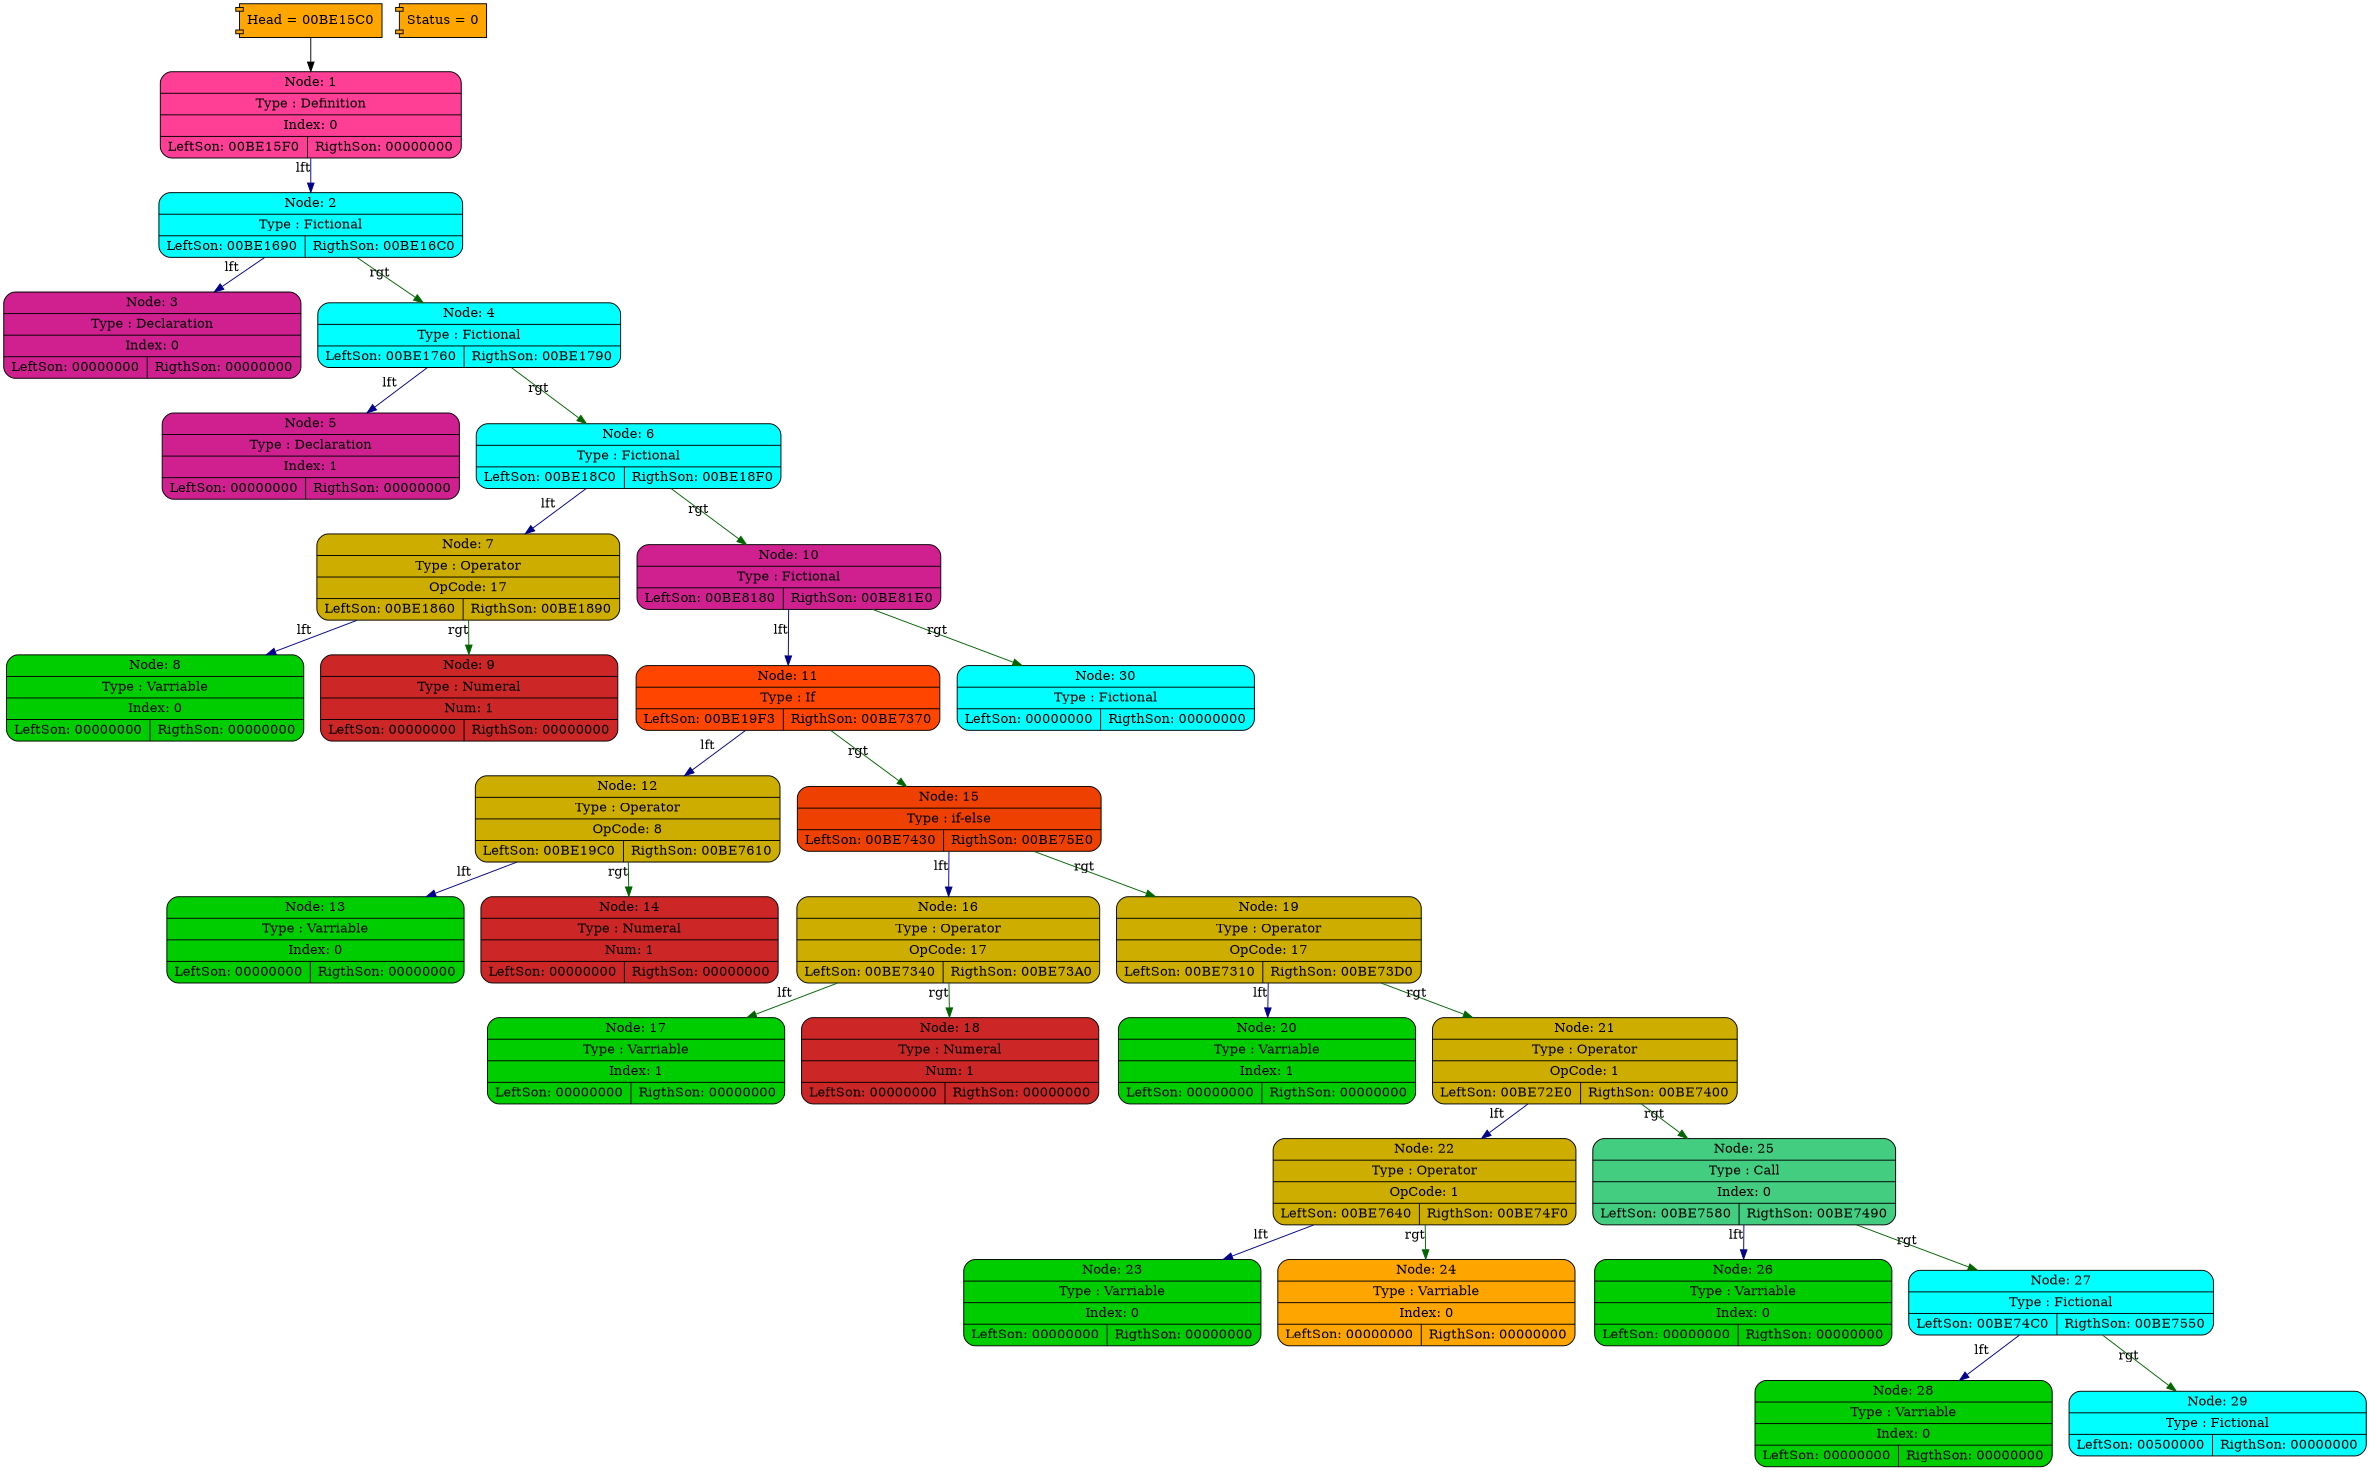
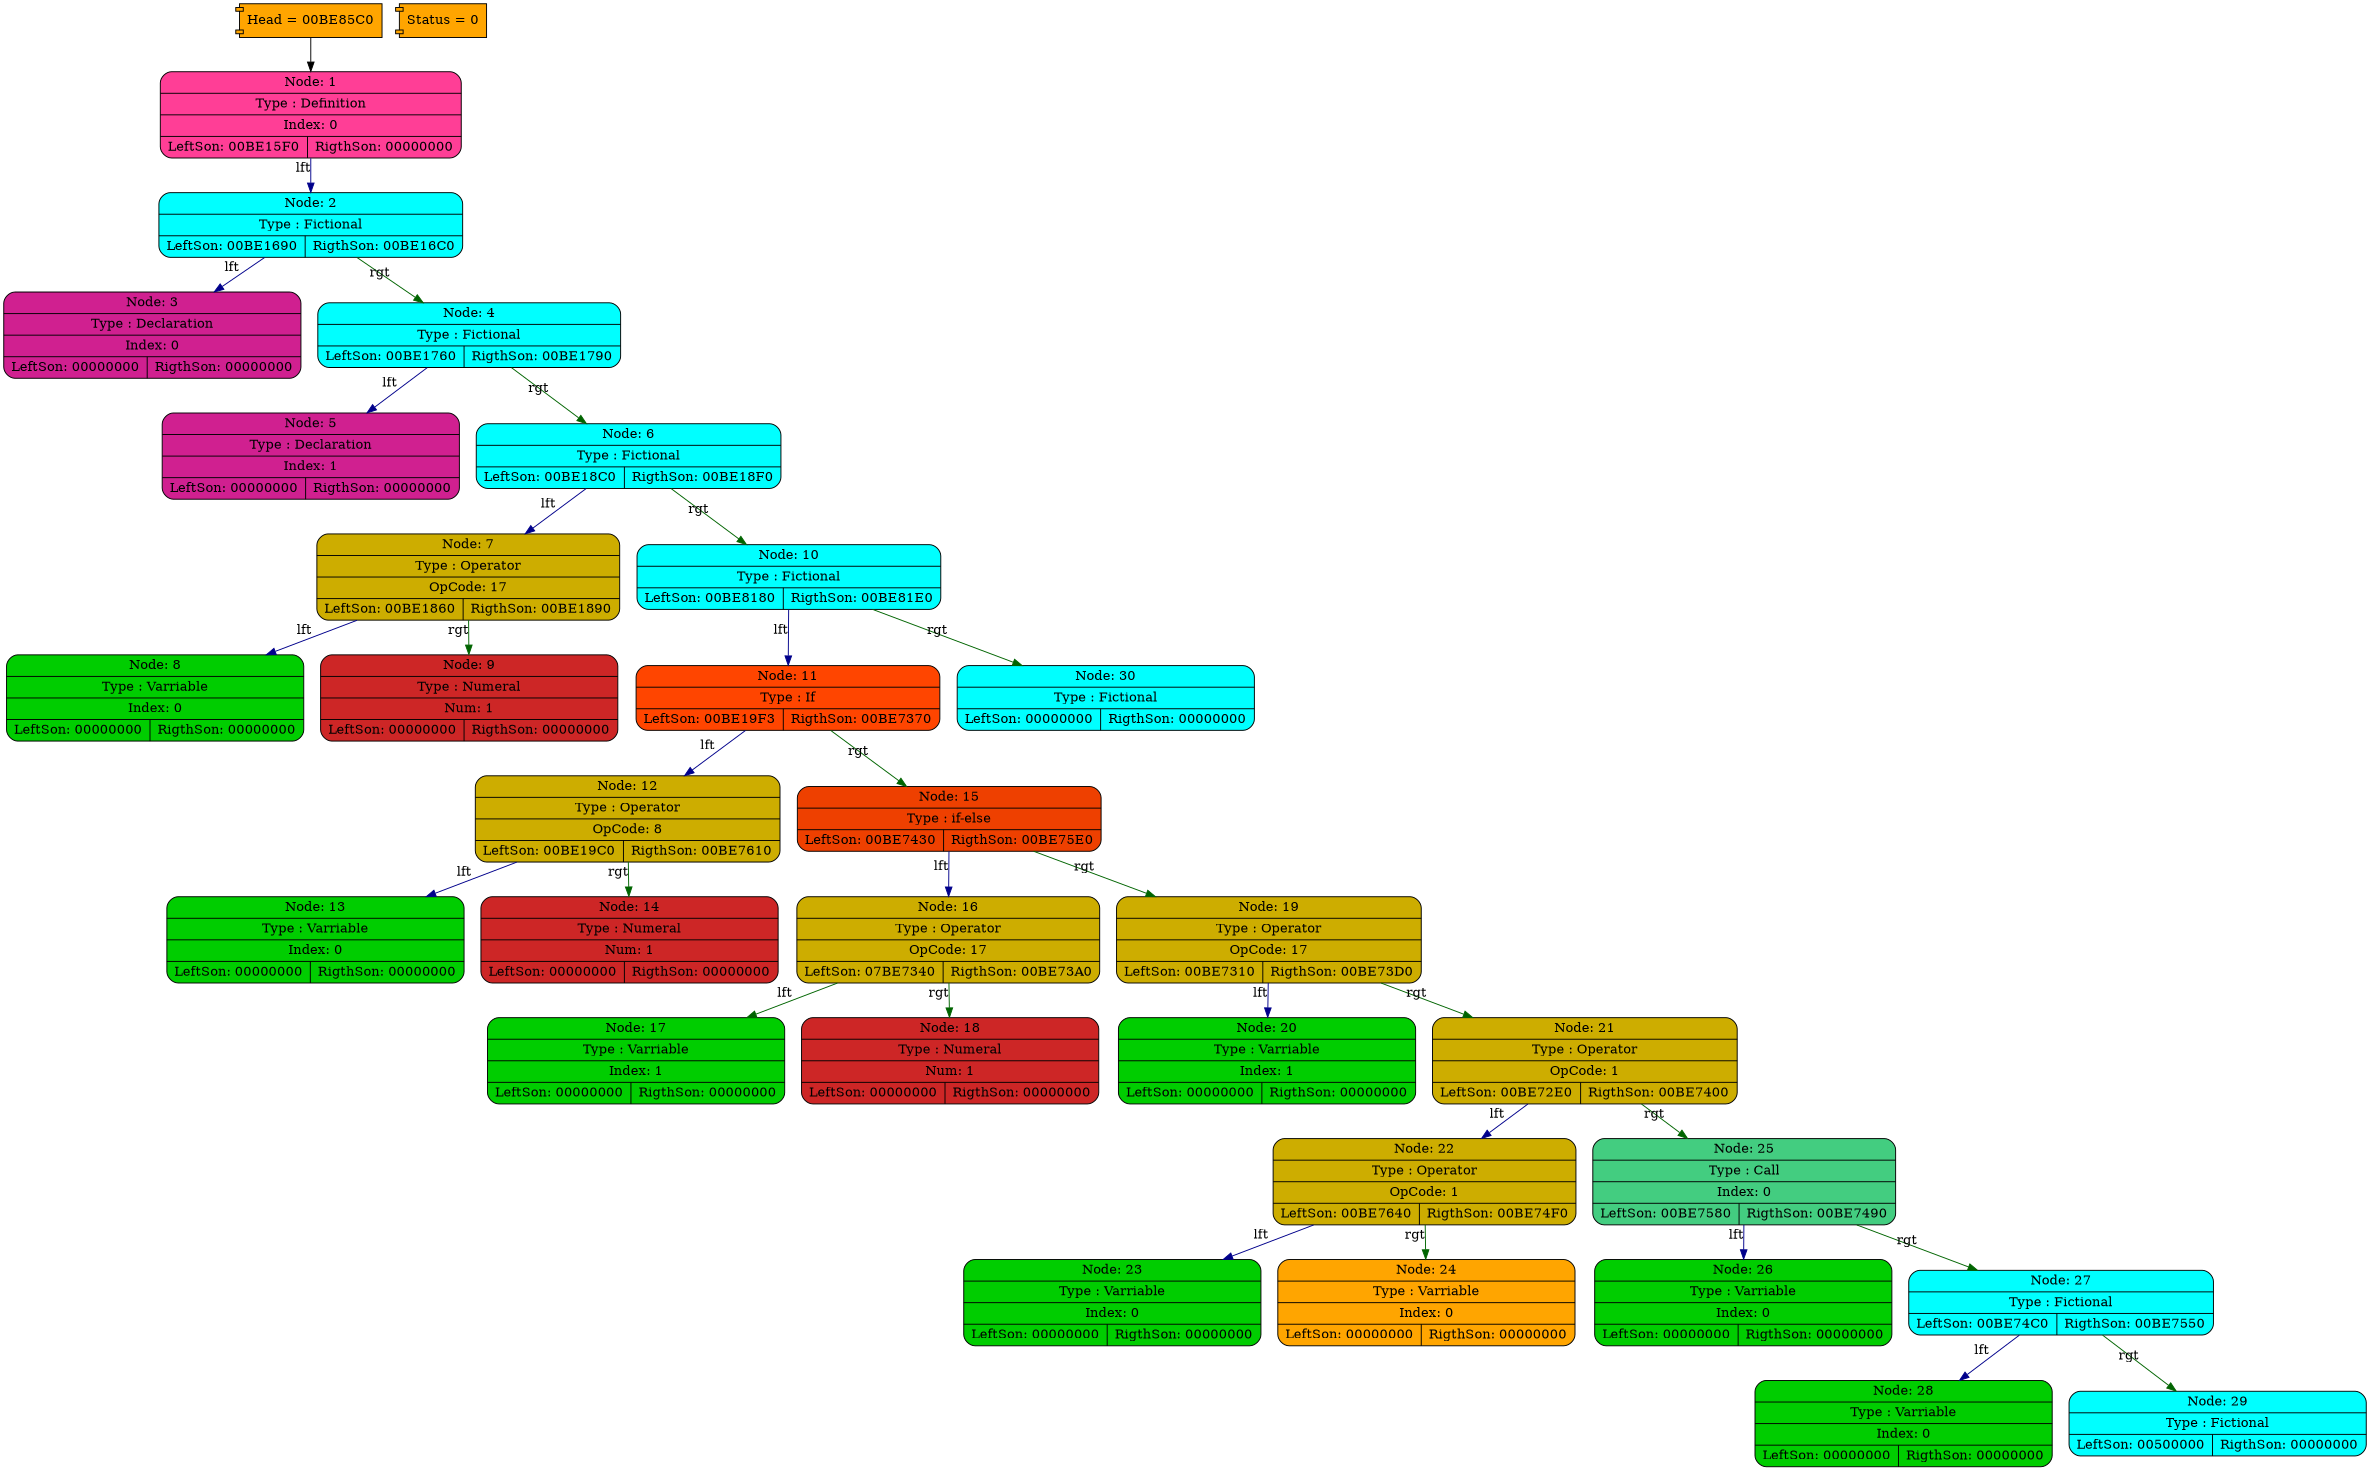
node "Head = 00BE15C0": label "Head = 00BE15C0" -> "Head = 00BE85C0"
node "Node: 10": fillcolor violetred -> aqua
node "Node: 16": text "LeftSon: 00BE7340" -> "LeftSon: 07BE7340"
